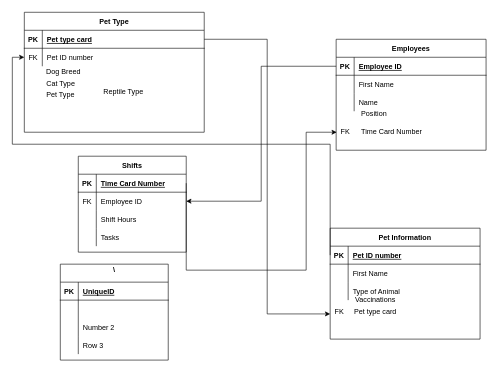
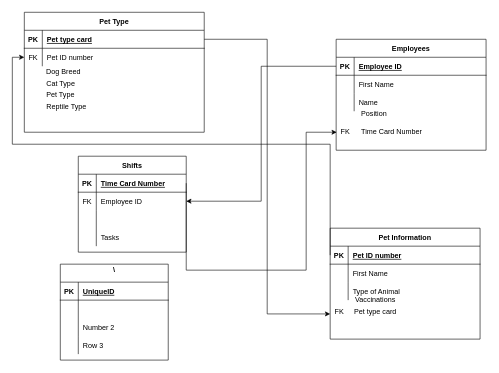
node "Reptile Type": moved (123, 92) -> (66, 107)
node "Shift Hours": removed
